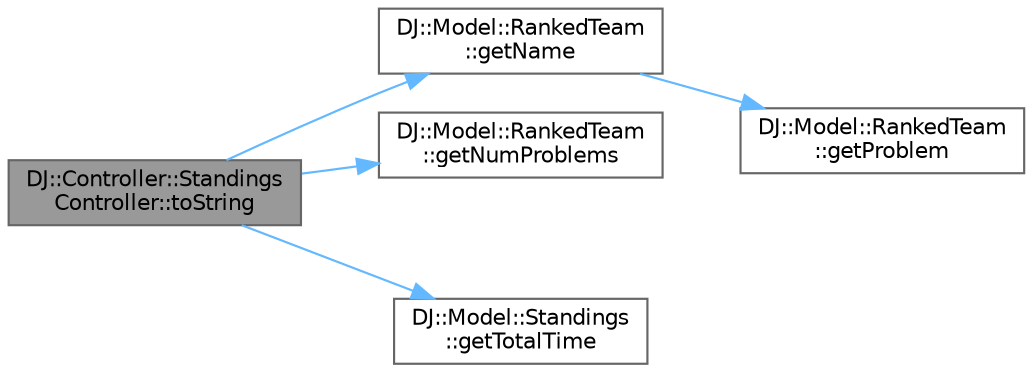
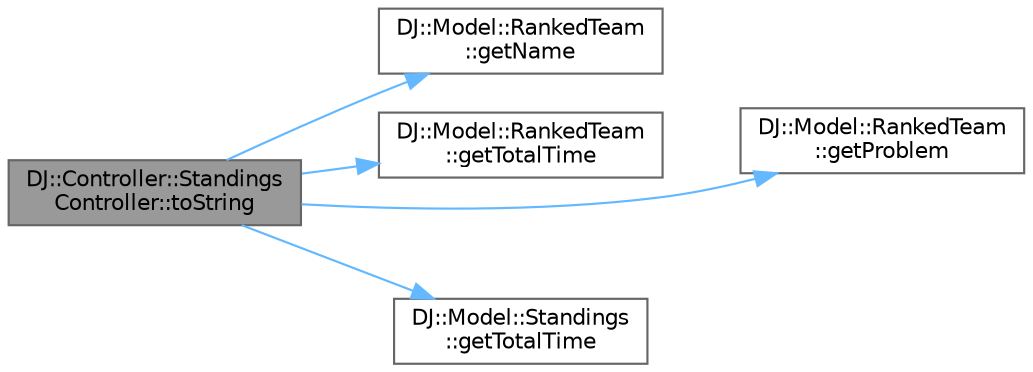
edge "DJ::Model::RankedTeam ::getName" -> "DJ::Model::RankedTeam ::getProblem": now "DJ::Controller::Standings Controller::toString" -> "DJ::Model::RankedTeam ::getProblem"
node "DJ::Model::RankedTeam ::getNumProblems": label "DJ::Model::RankedTeam ::getNumProblems" -> "DJ::Model::RankedTeam ::getTotalTime"
